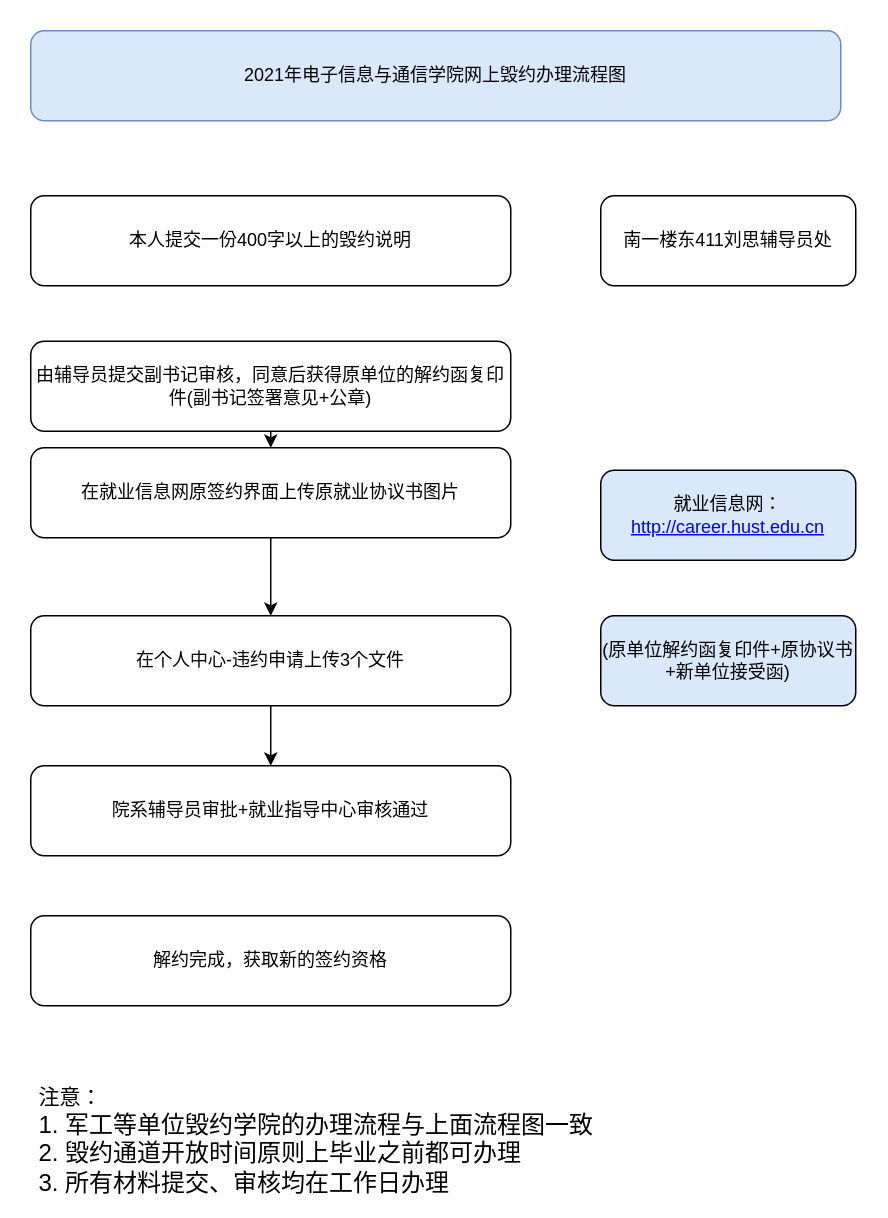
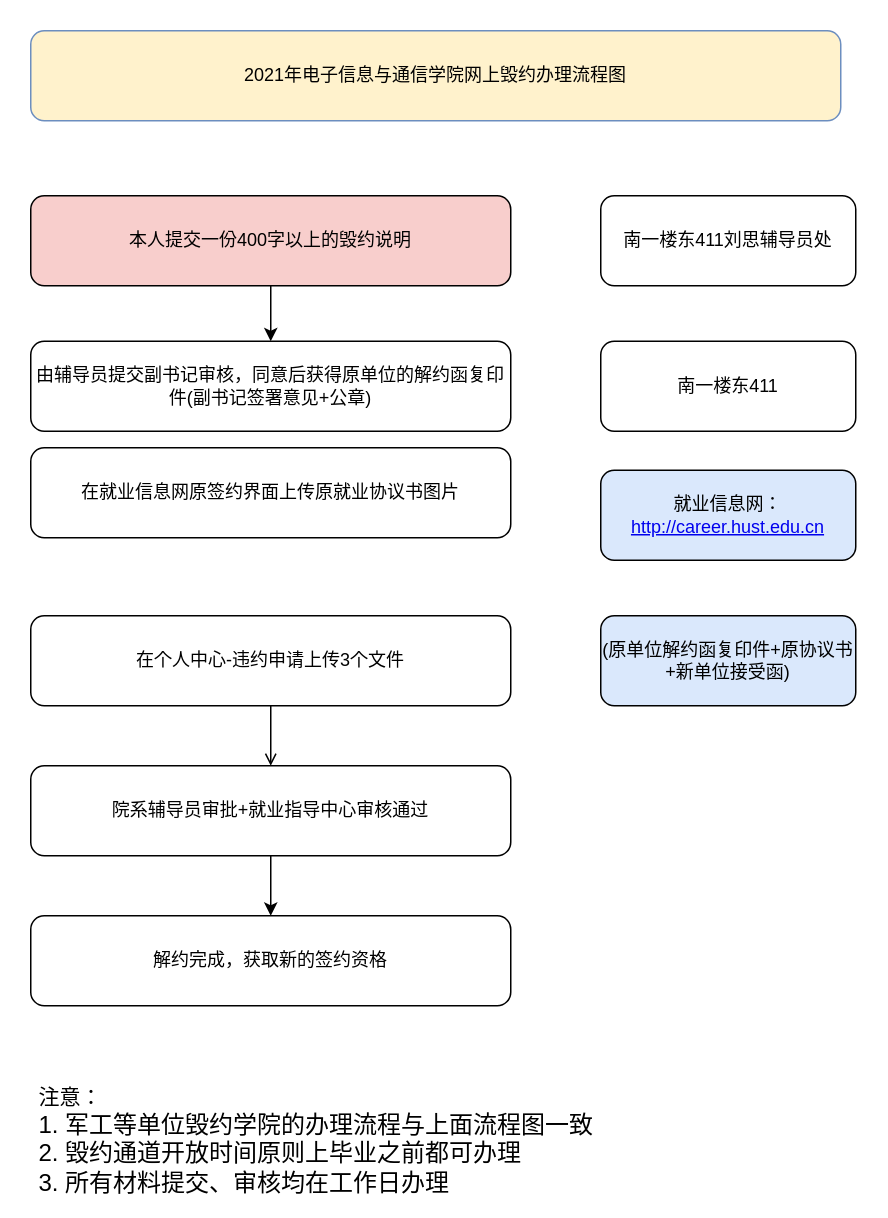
node "2021年电子信息与通信学院网上毁约办理流程图": fillcolor #dae8fc -> #fff2cc
node "本人提交一份400字以上的毁约说明": fillcolor #ffffff -> #f8cecc
edge "本人提交一份400字以上的毁约说明" -> "由辅导员提交副书记审核，同意后获得原单位的解约函复印件(副书记签署意见+公章)": added
node "南一楼东411": added
edge "由辅导员提交副书记审核，同意后获得原单位的解约函复印件(副书记签署意见+公章)" -> "在就业信息网原签约界面上传原就业协议书图片": removed
edge "在就业信息网原签约界面上传原就业协议书图片" -> "在个人中心-违约申请上传3个文件": removed
edge "在个人中心-违约申请上传3个文件" -> "院系辅导员审批+就业指导中心审核通过": arrowhead classic -> open
edge "院系辅导员审批+就业指导中心审核通过" -> "解约完成，获取新的签约资格": added
